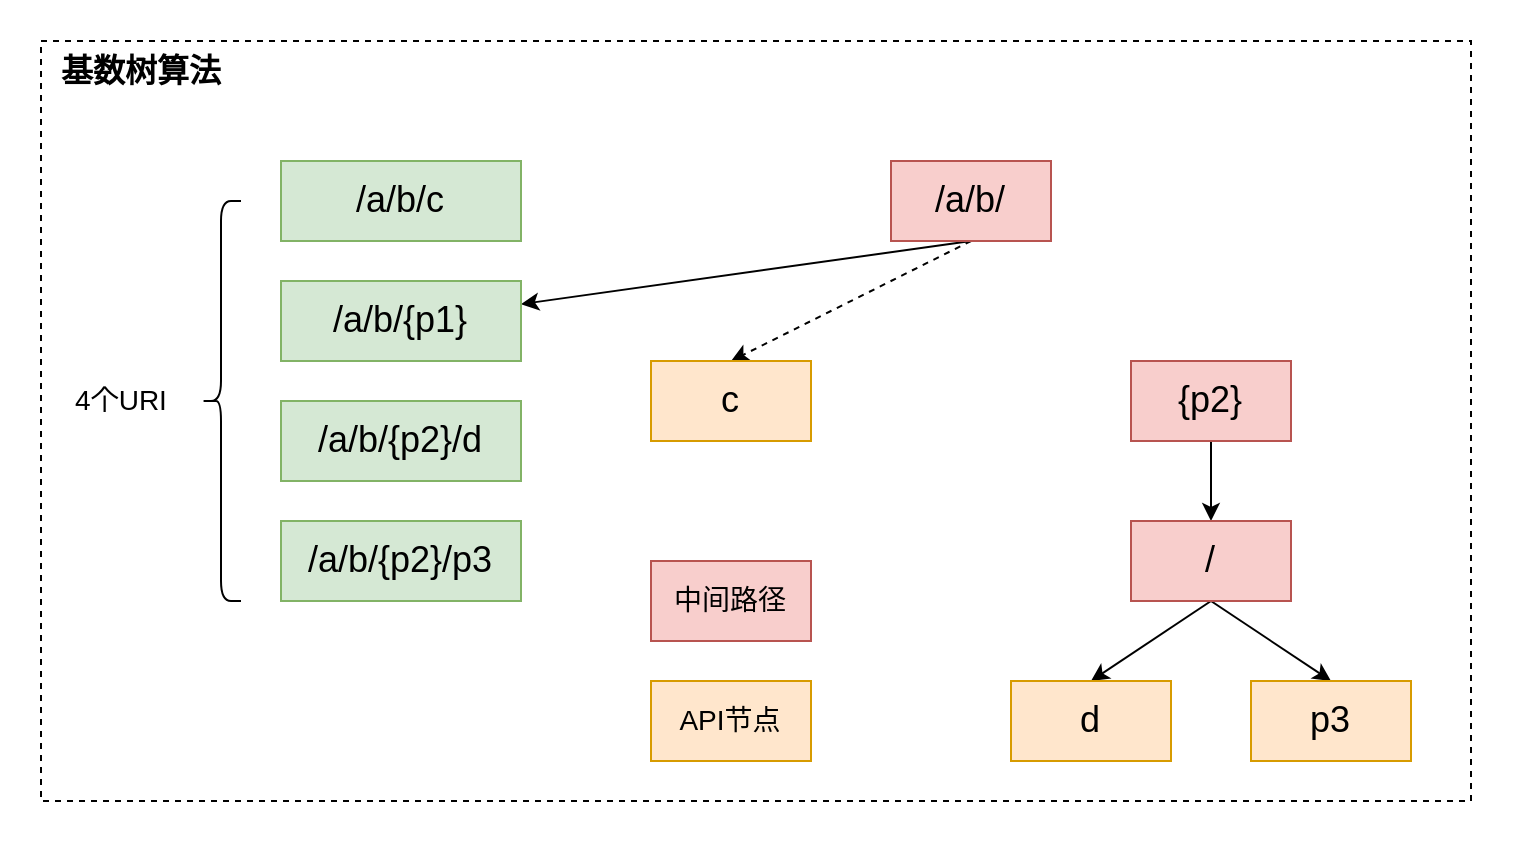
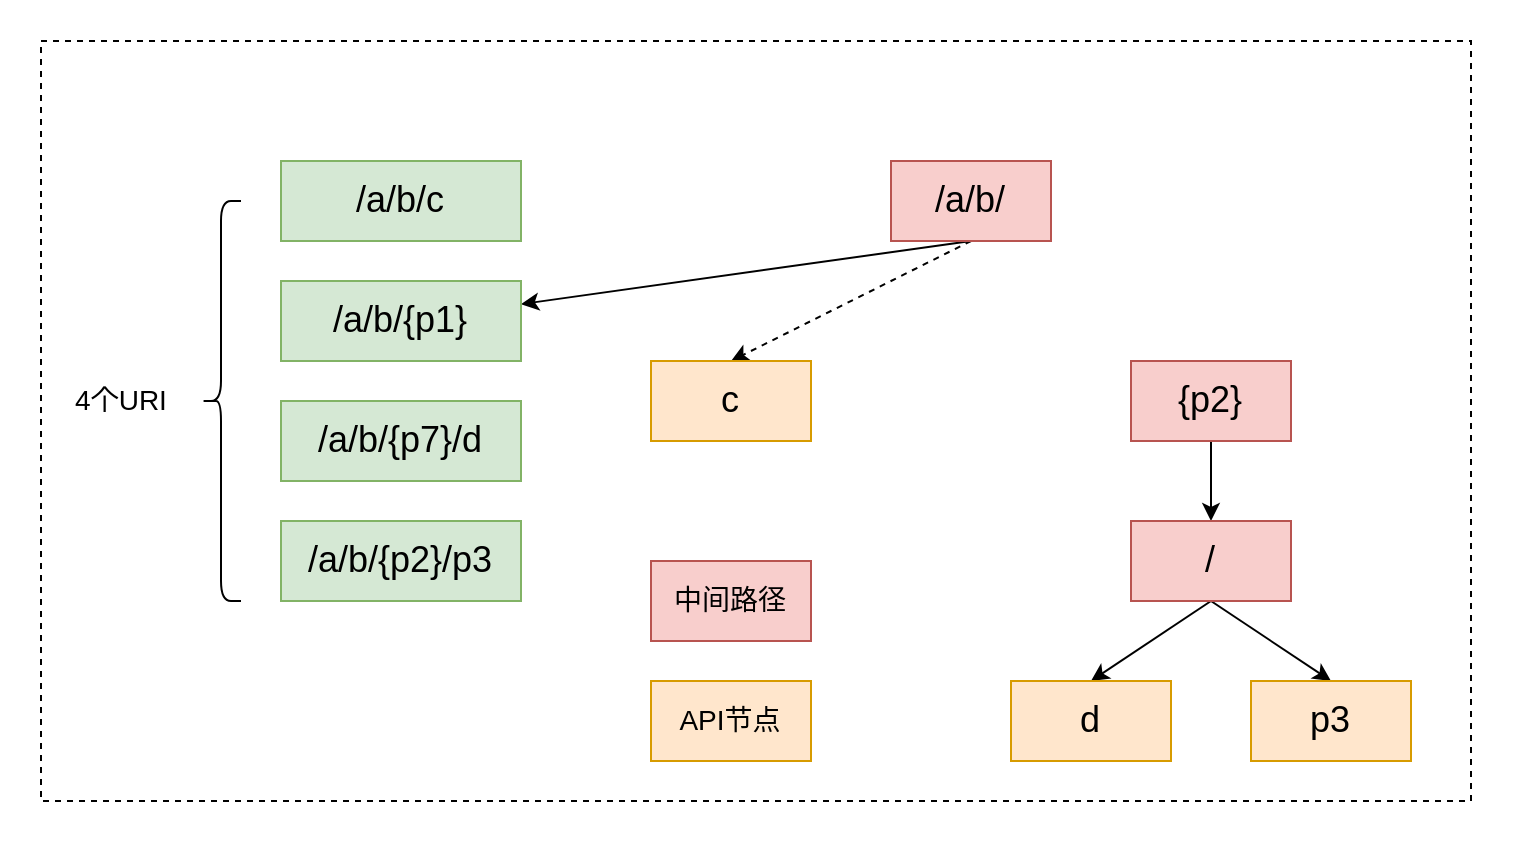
node "基数树算法": removed
node "/a/b/{p2}/d": label "/a/b/{p2}/d" -> "/a/b/{p7}/d"
